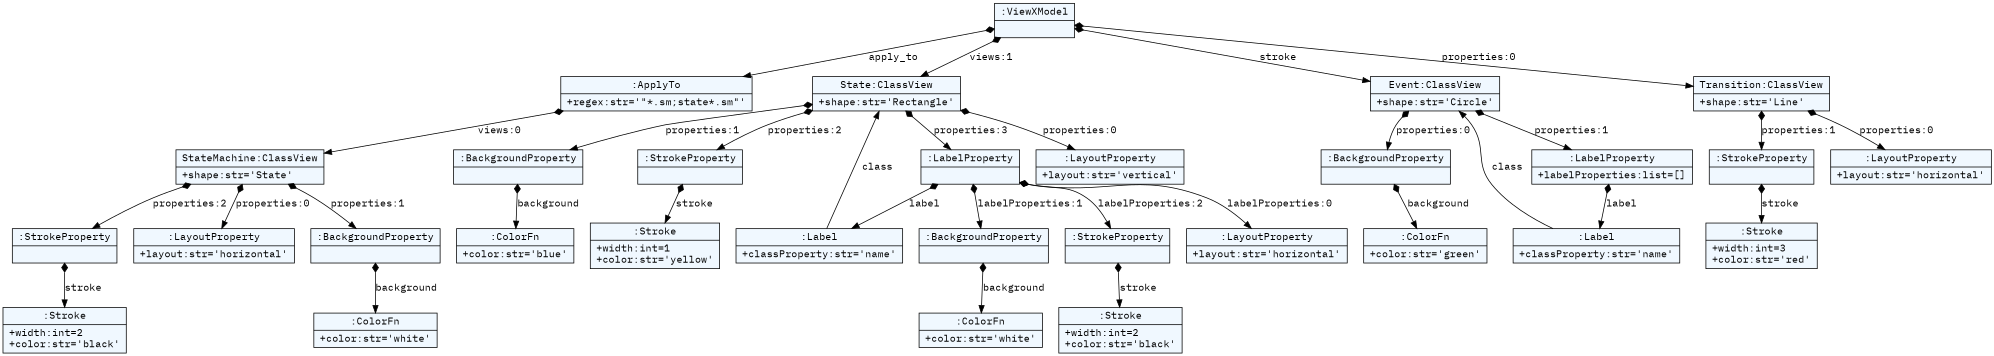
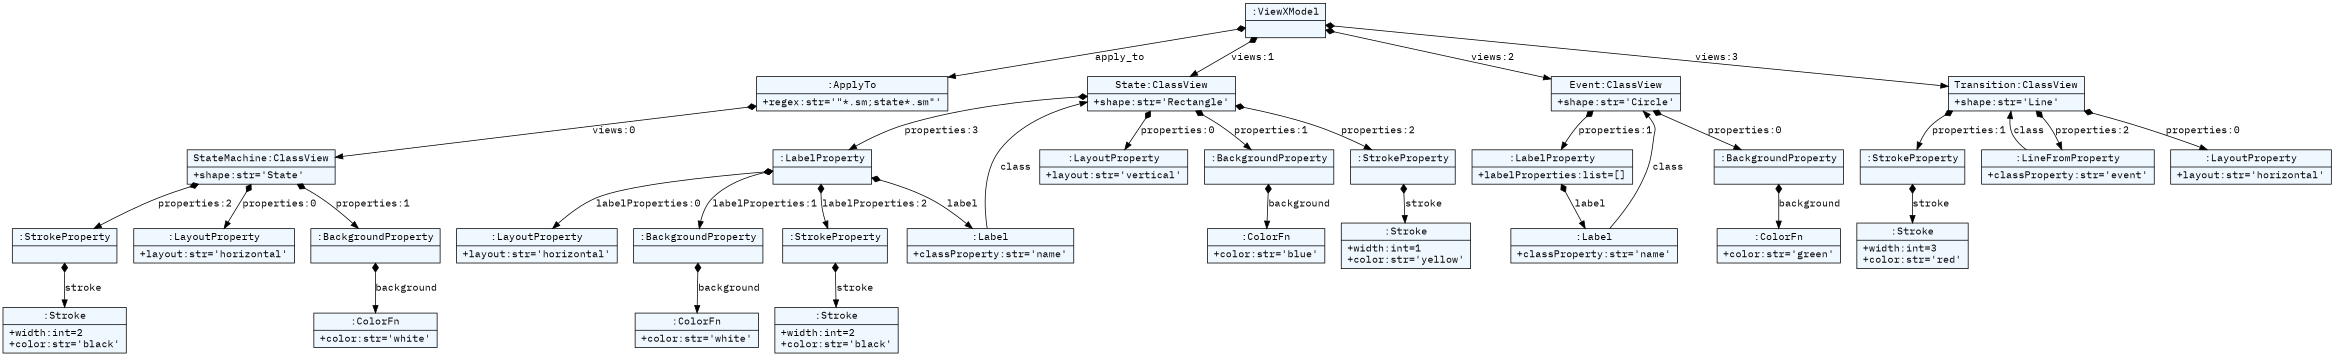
edge ":ViewXModel" -- "Event:ClassView": label "stroke" -> "views:2"
edge ":ViewXModel" -- "Transition:ClassView": label "properties:0" -> "views:3"
node ":LineFromProperty": added
